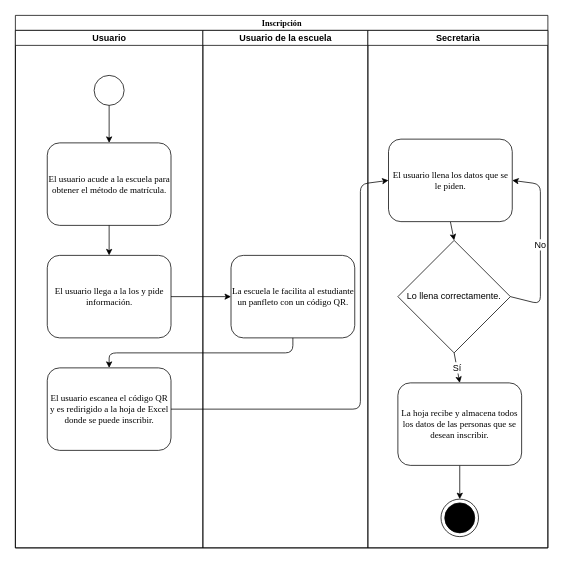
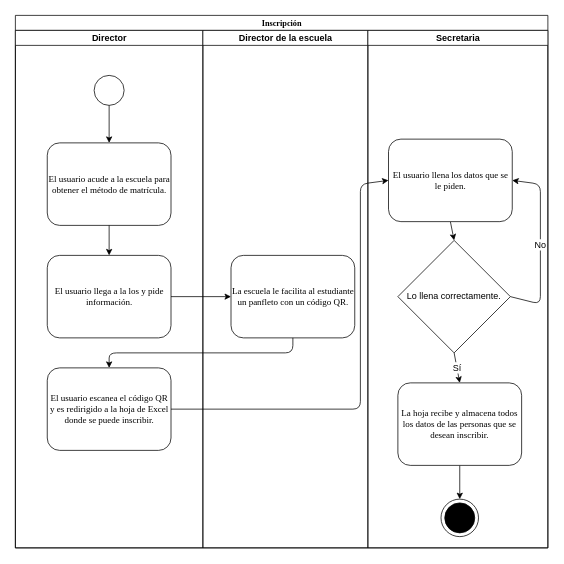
node "Usuario": label "Usuario" -> "Director"
node "Usuario de la escuela": label "Usuario de la escuela" -> "Director de la escuela"
